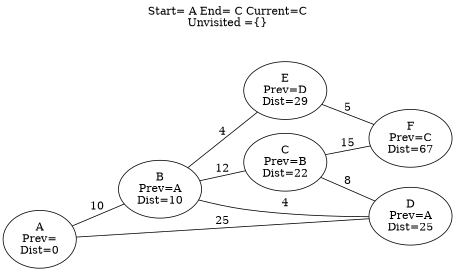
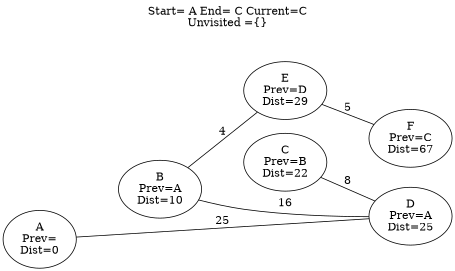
edge "F Prev=C Dist=67" -- "C Prev=B Dist=22": removed, label "15"
edge "C Prev=B Dist=22" -- "B Prev=A Dist=10": removed, label "12"
edge "B Prev=A Dist=10" -- "D Prev=A Dist=25": label "4" -> "16"
edge "B Prev=A Dist=10" -- "A Prev= Dist=0": removed, label "10"
